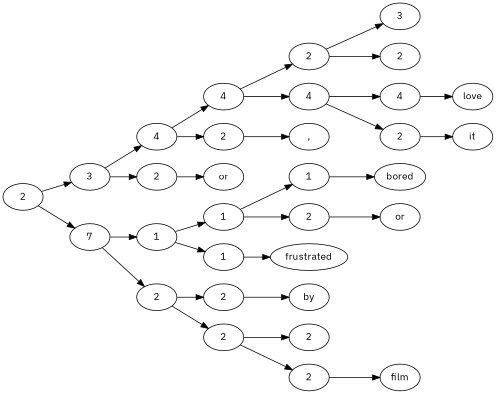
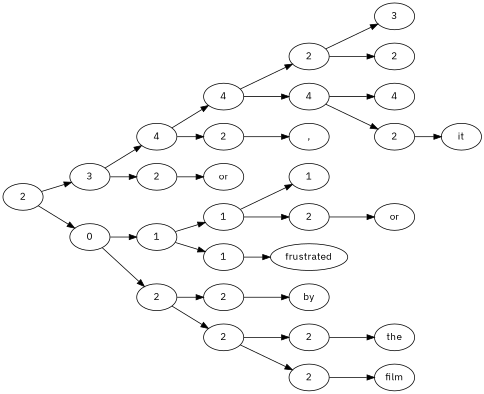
node "love": removed
node "bored": removed
node "7": label "7" -> "0"
node "the": added
